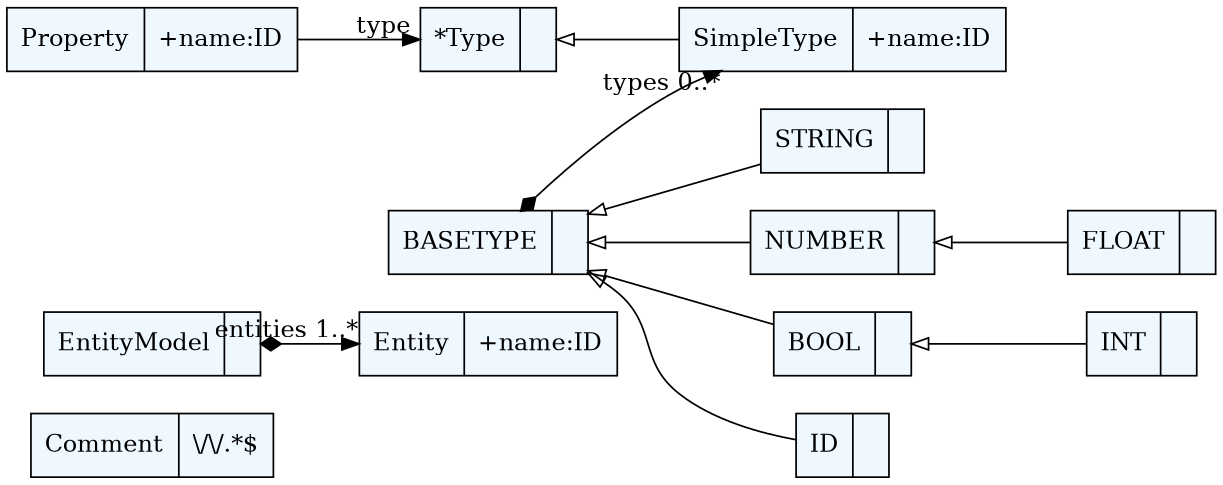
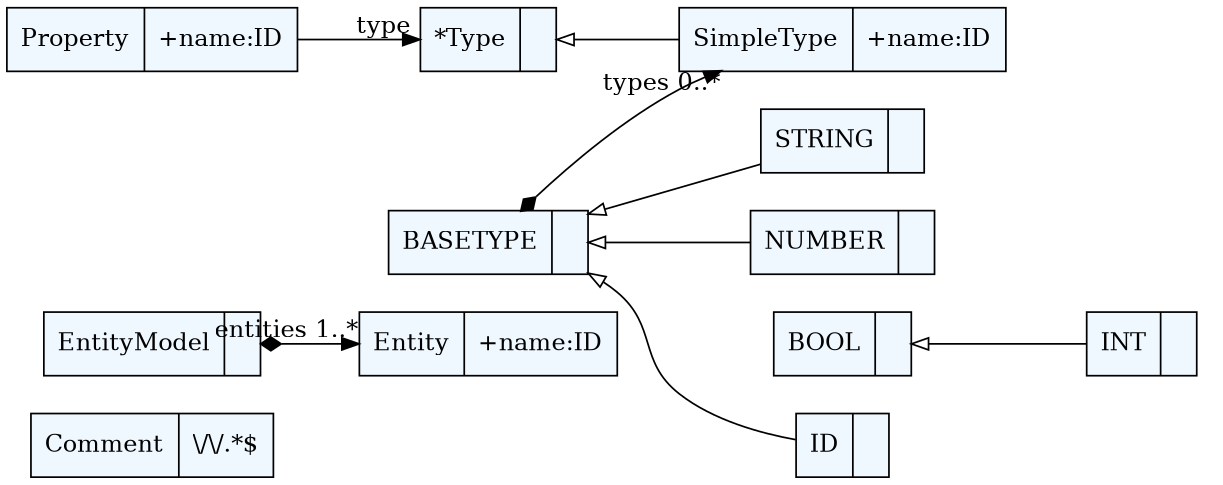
node "FLOAT": removed
edge "BOOL" -> "BASETYPE": removed
